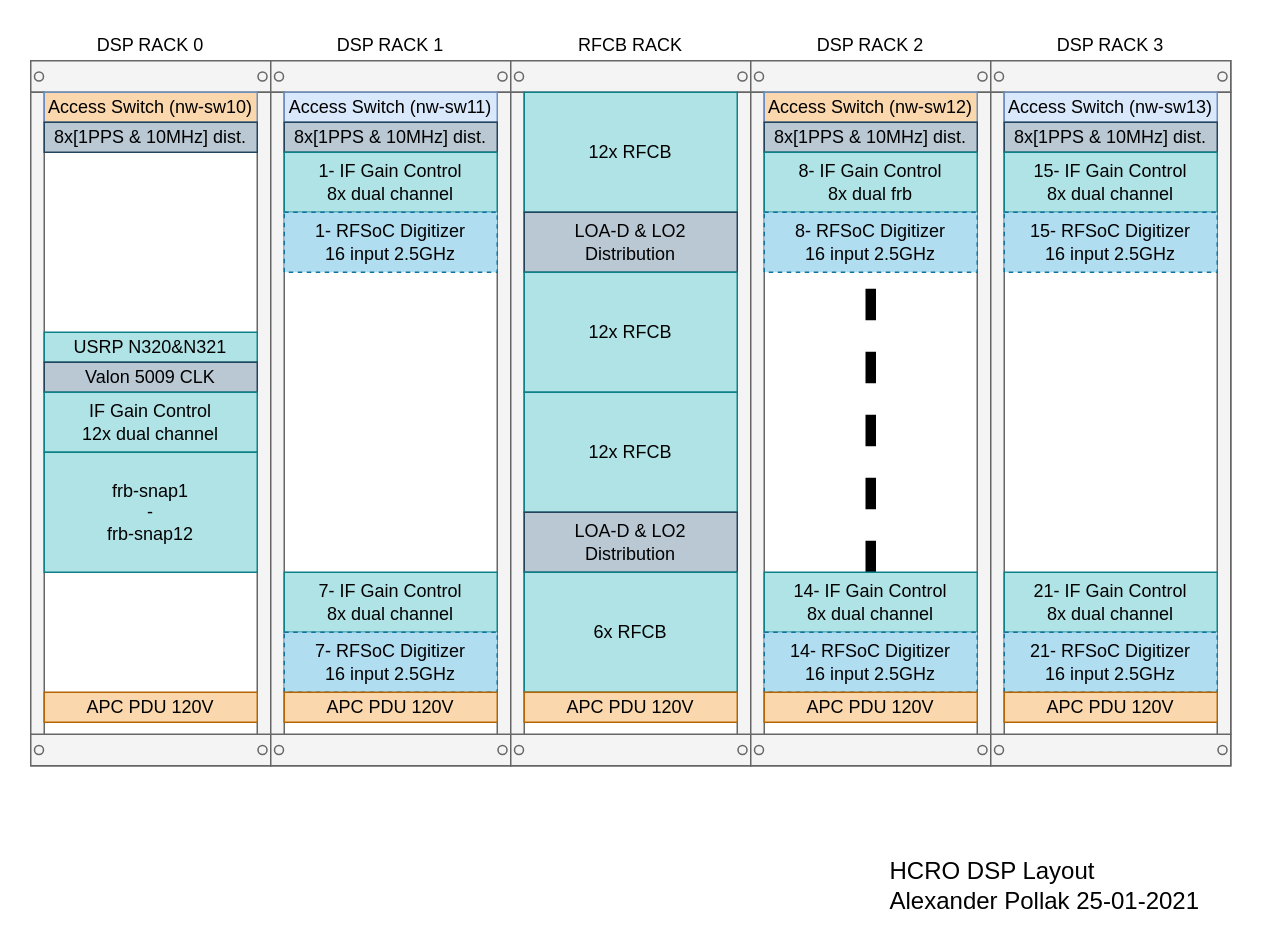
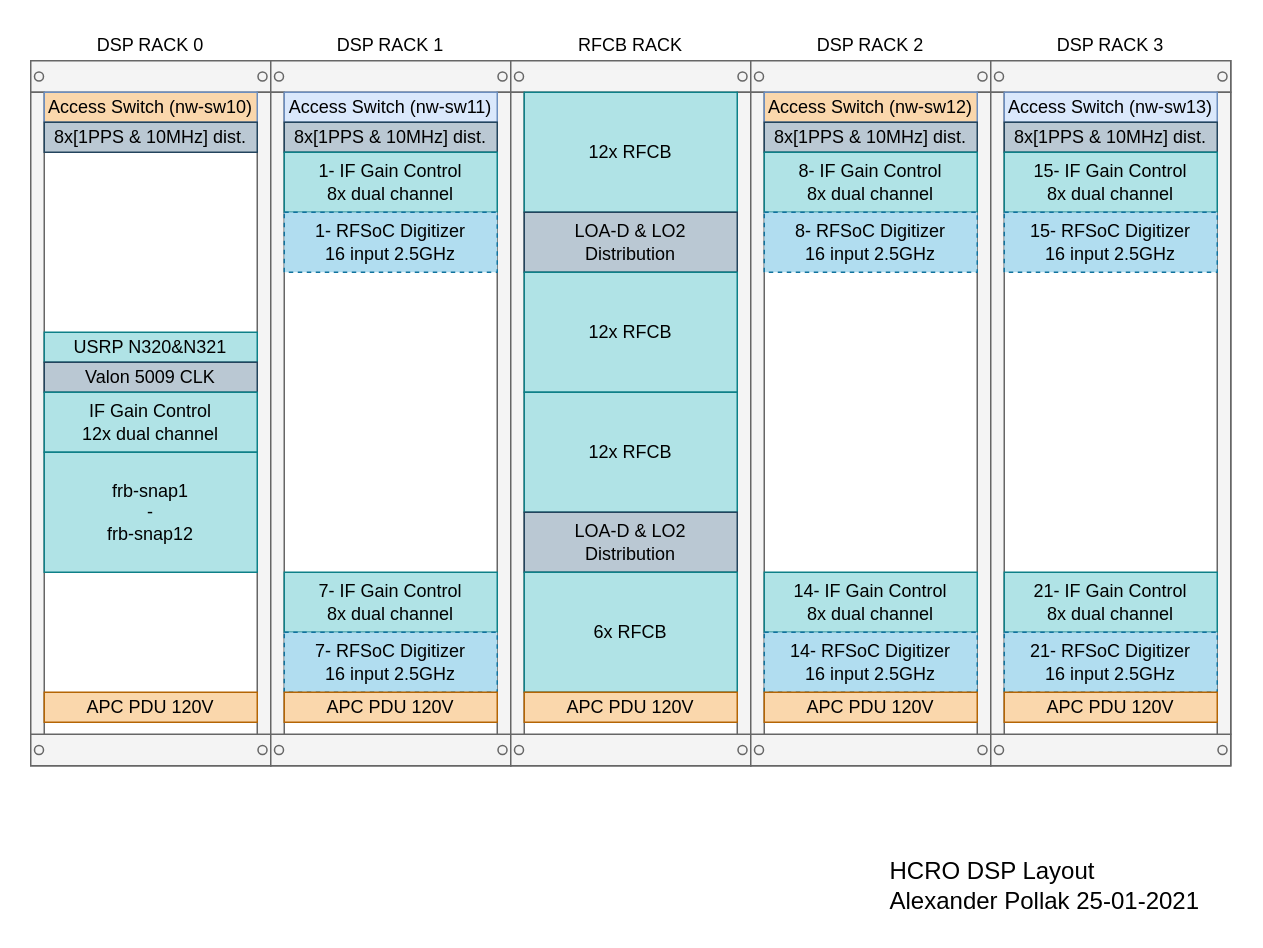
node "8- IF Gain Control 8x dual frb": label "8- IF Gain Control 8x dual frb" -> "8- IF Gain Control 8x dual channel"
edge "8- RFSoC Digitizer 16 input 2.5GHz" -- "14- IF Gain Control 8x dual channel": removed
